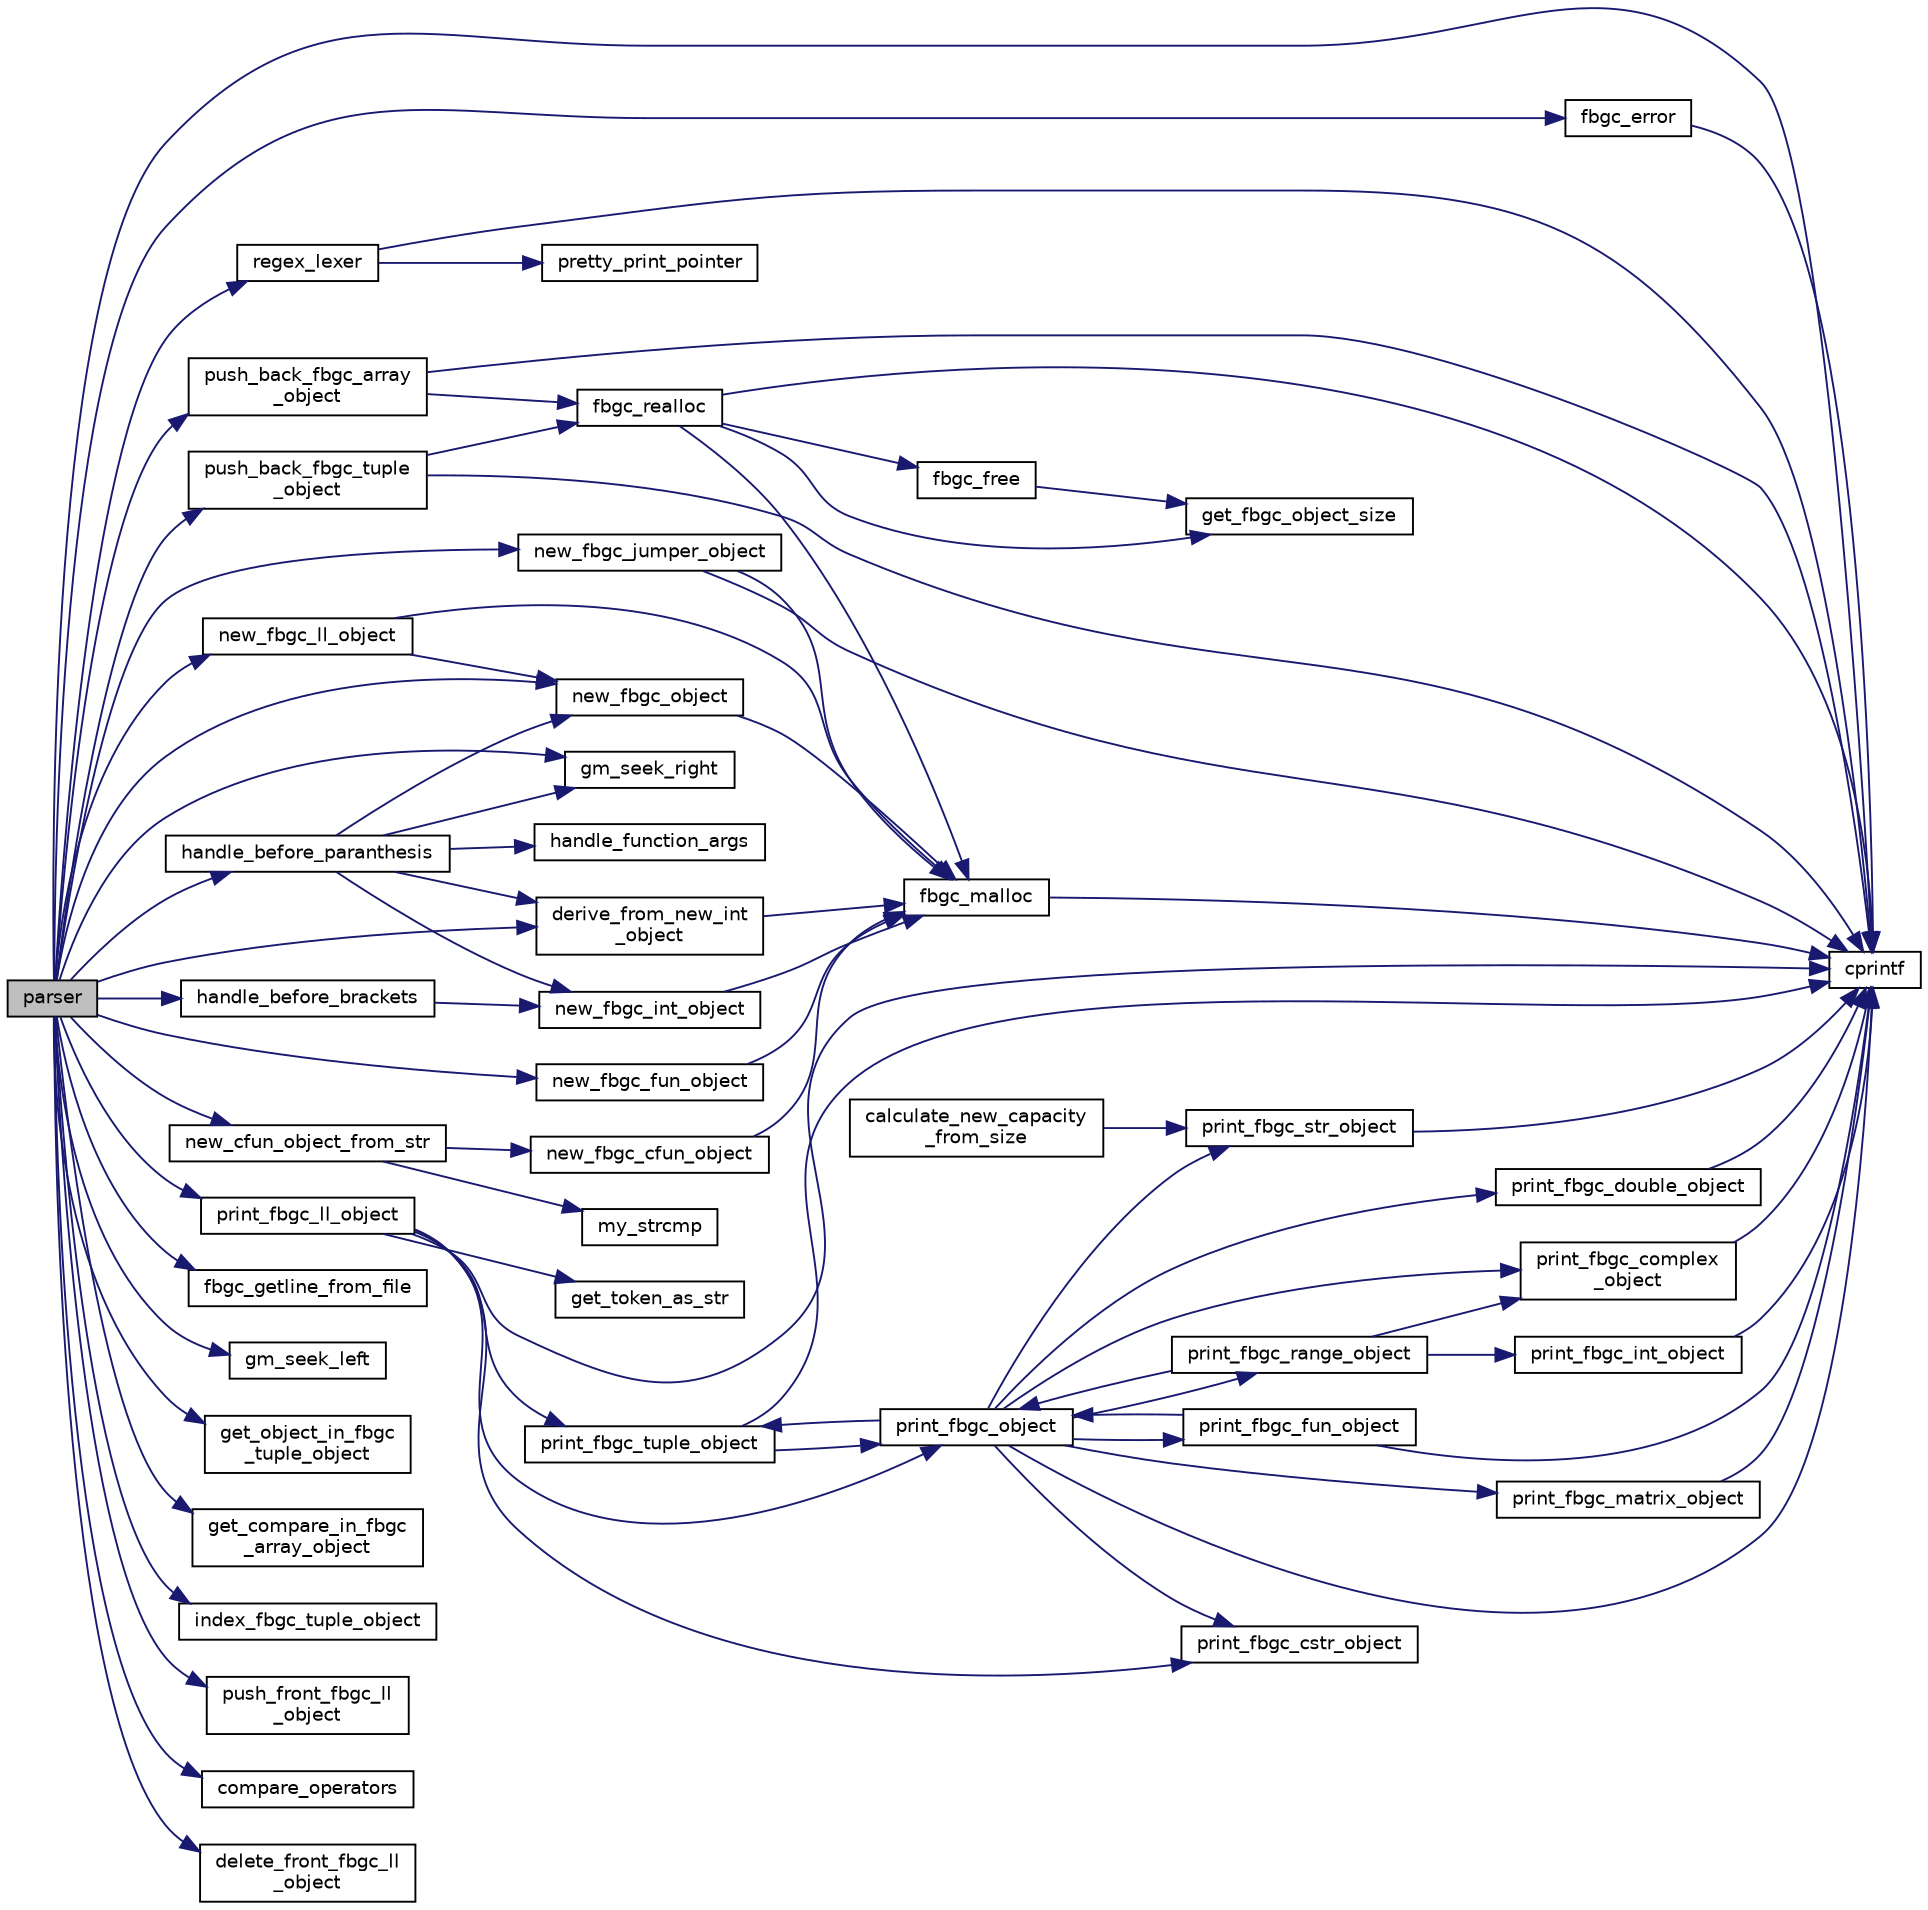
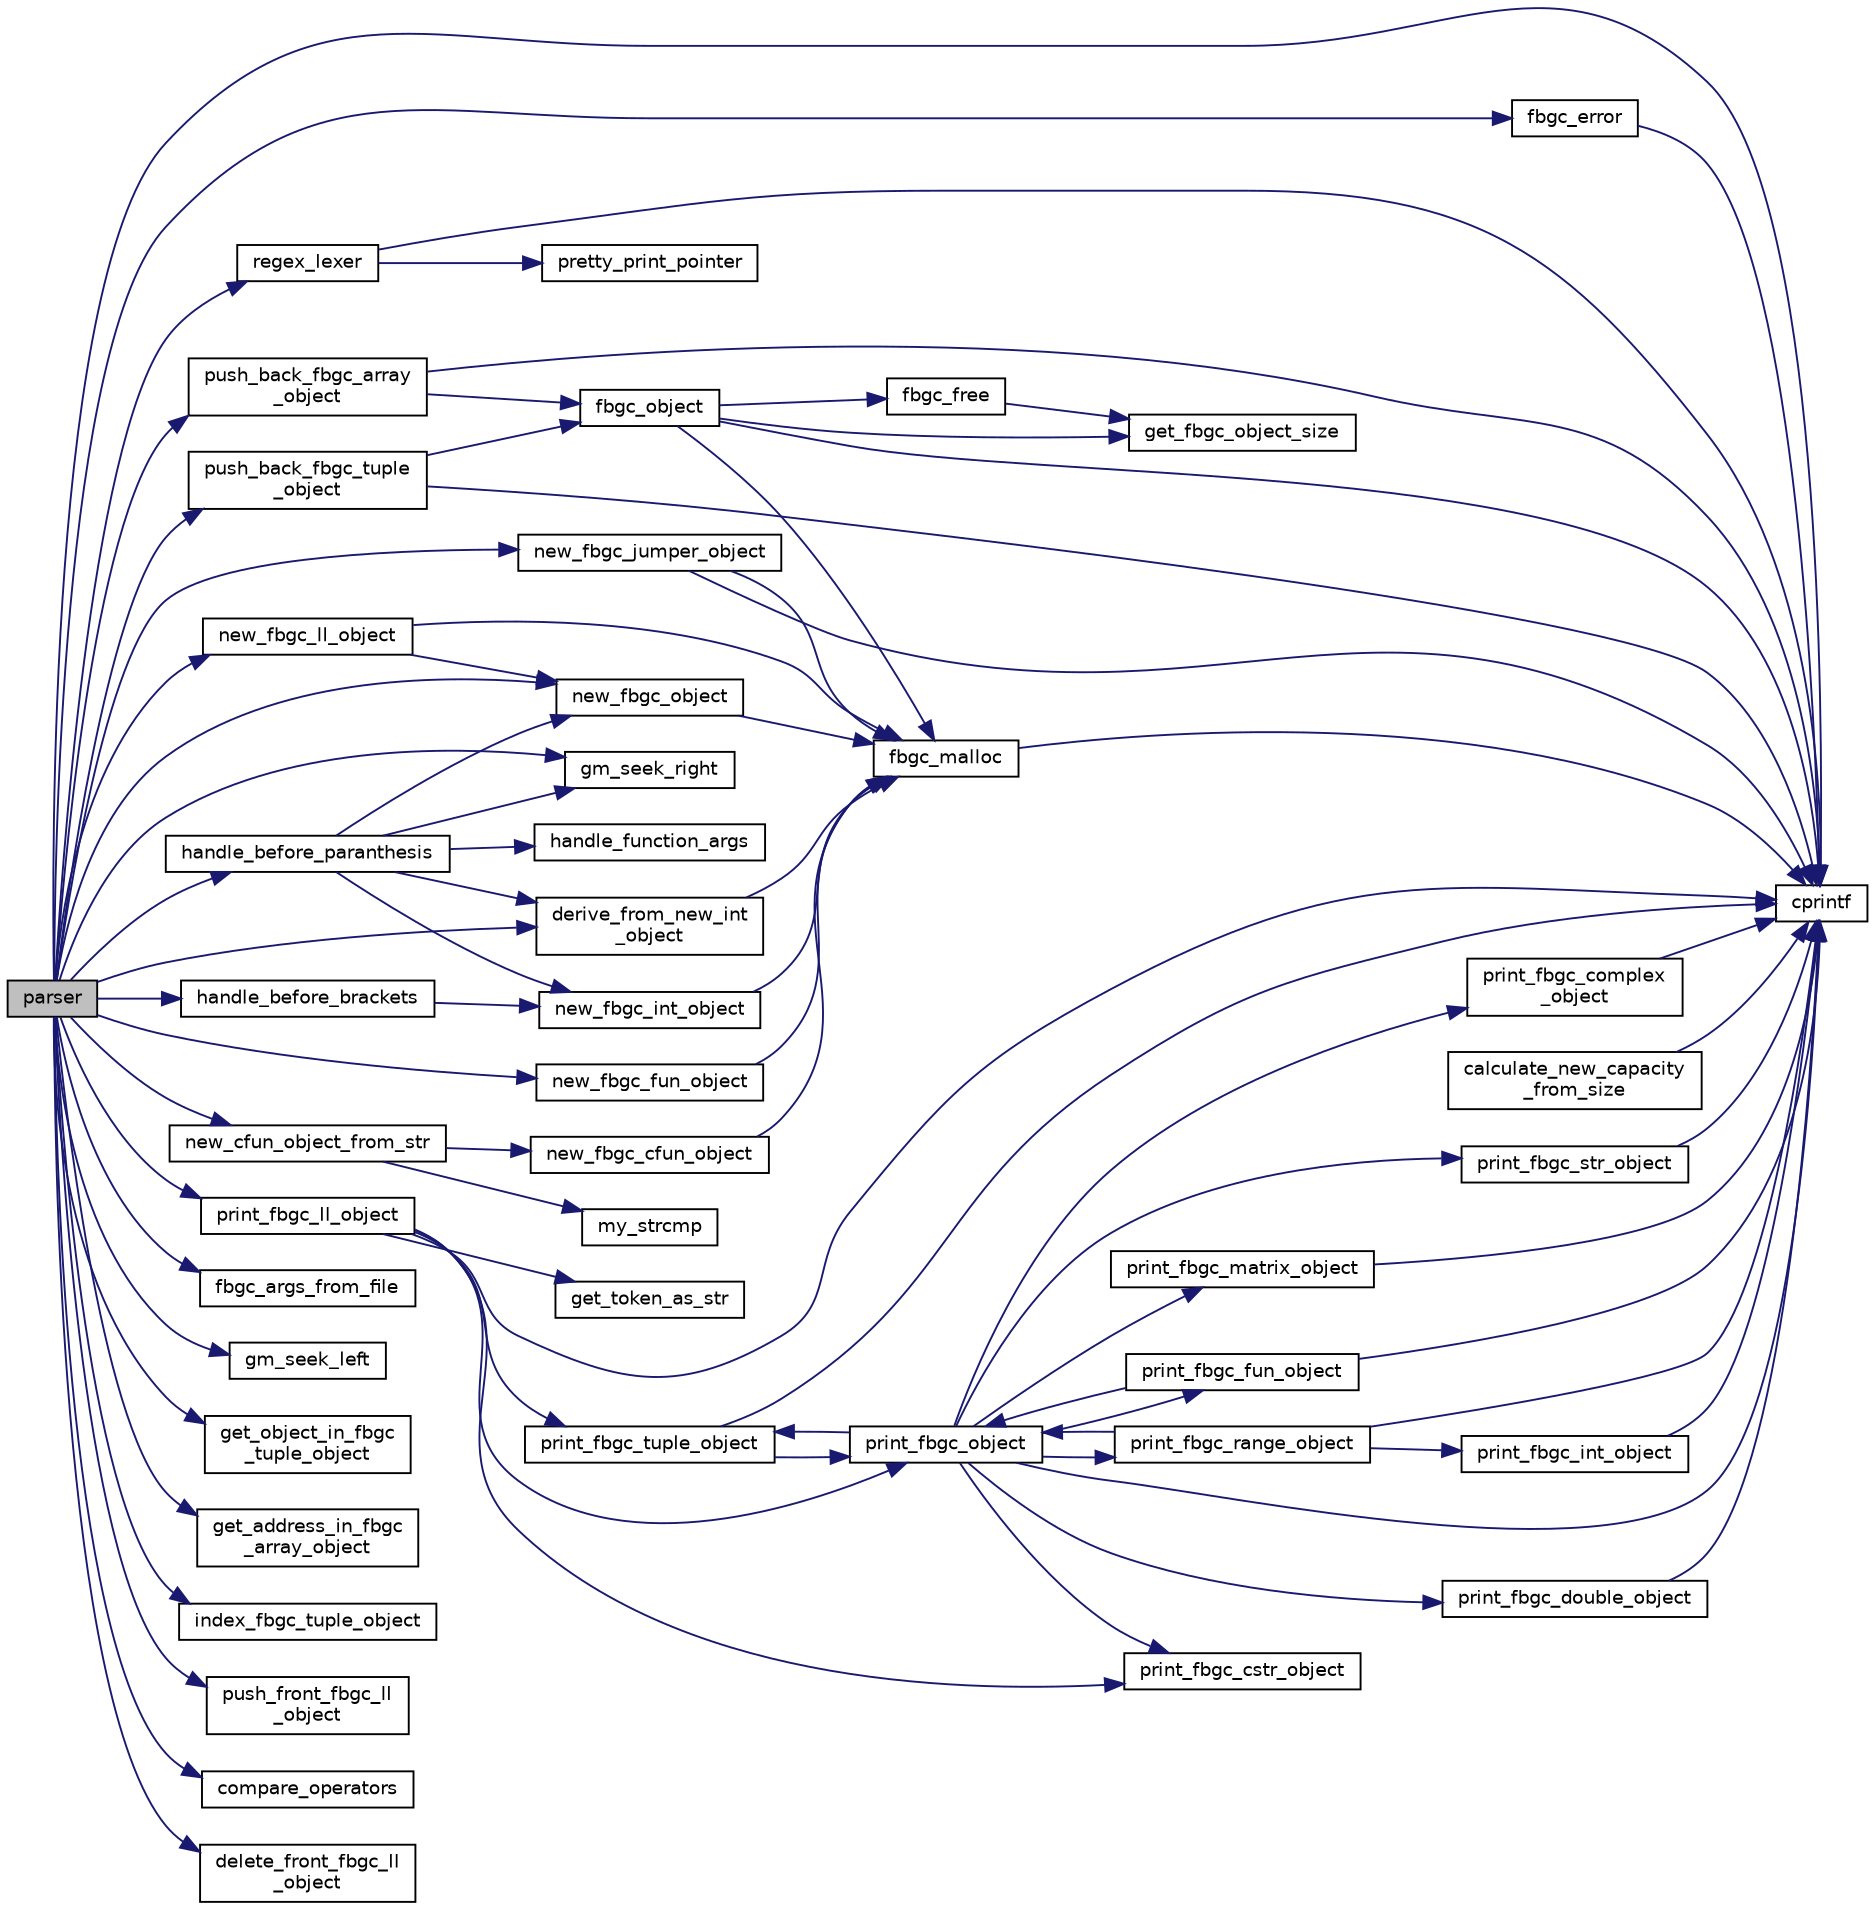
node "fbgc_realloc": label "fbgc_realloc" -> "fbgc_object"
edge "calculate_new_capacity _from_size" -> "print_fbgc_str_object": now "calculate_new_capacity _from_size" -> "cprintf"
node "fbgc_getline_from_file": label "fbgc_getline_from_file" -> "fbgc_args_from_file"
edge "print_fbgc_range_object" -> "print_fbgc_complex _object": now "print_fbgc_range_object" -> "cprintf"
node "get_compare_in_fbgc _array_object": label "get_compare_in_fbgc _array_object" -> "get_address_in_fbgc _array_object"
